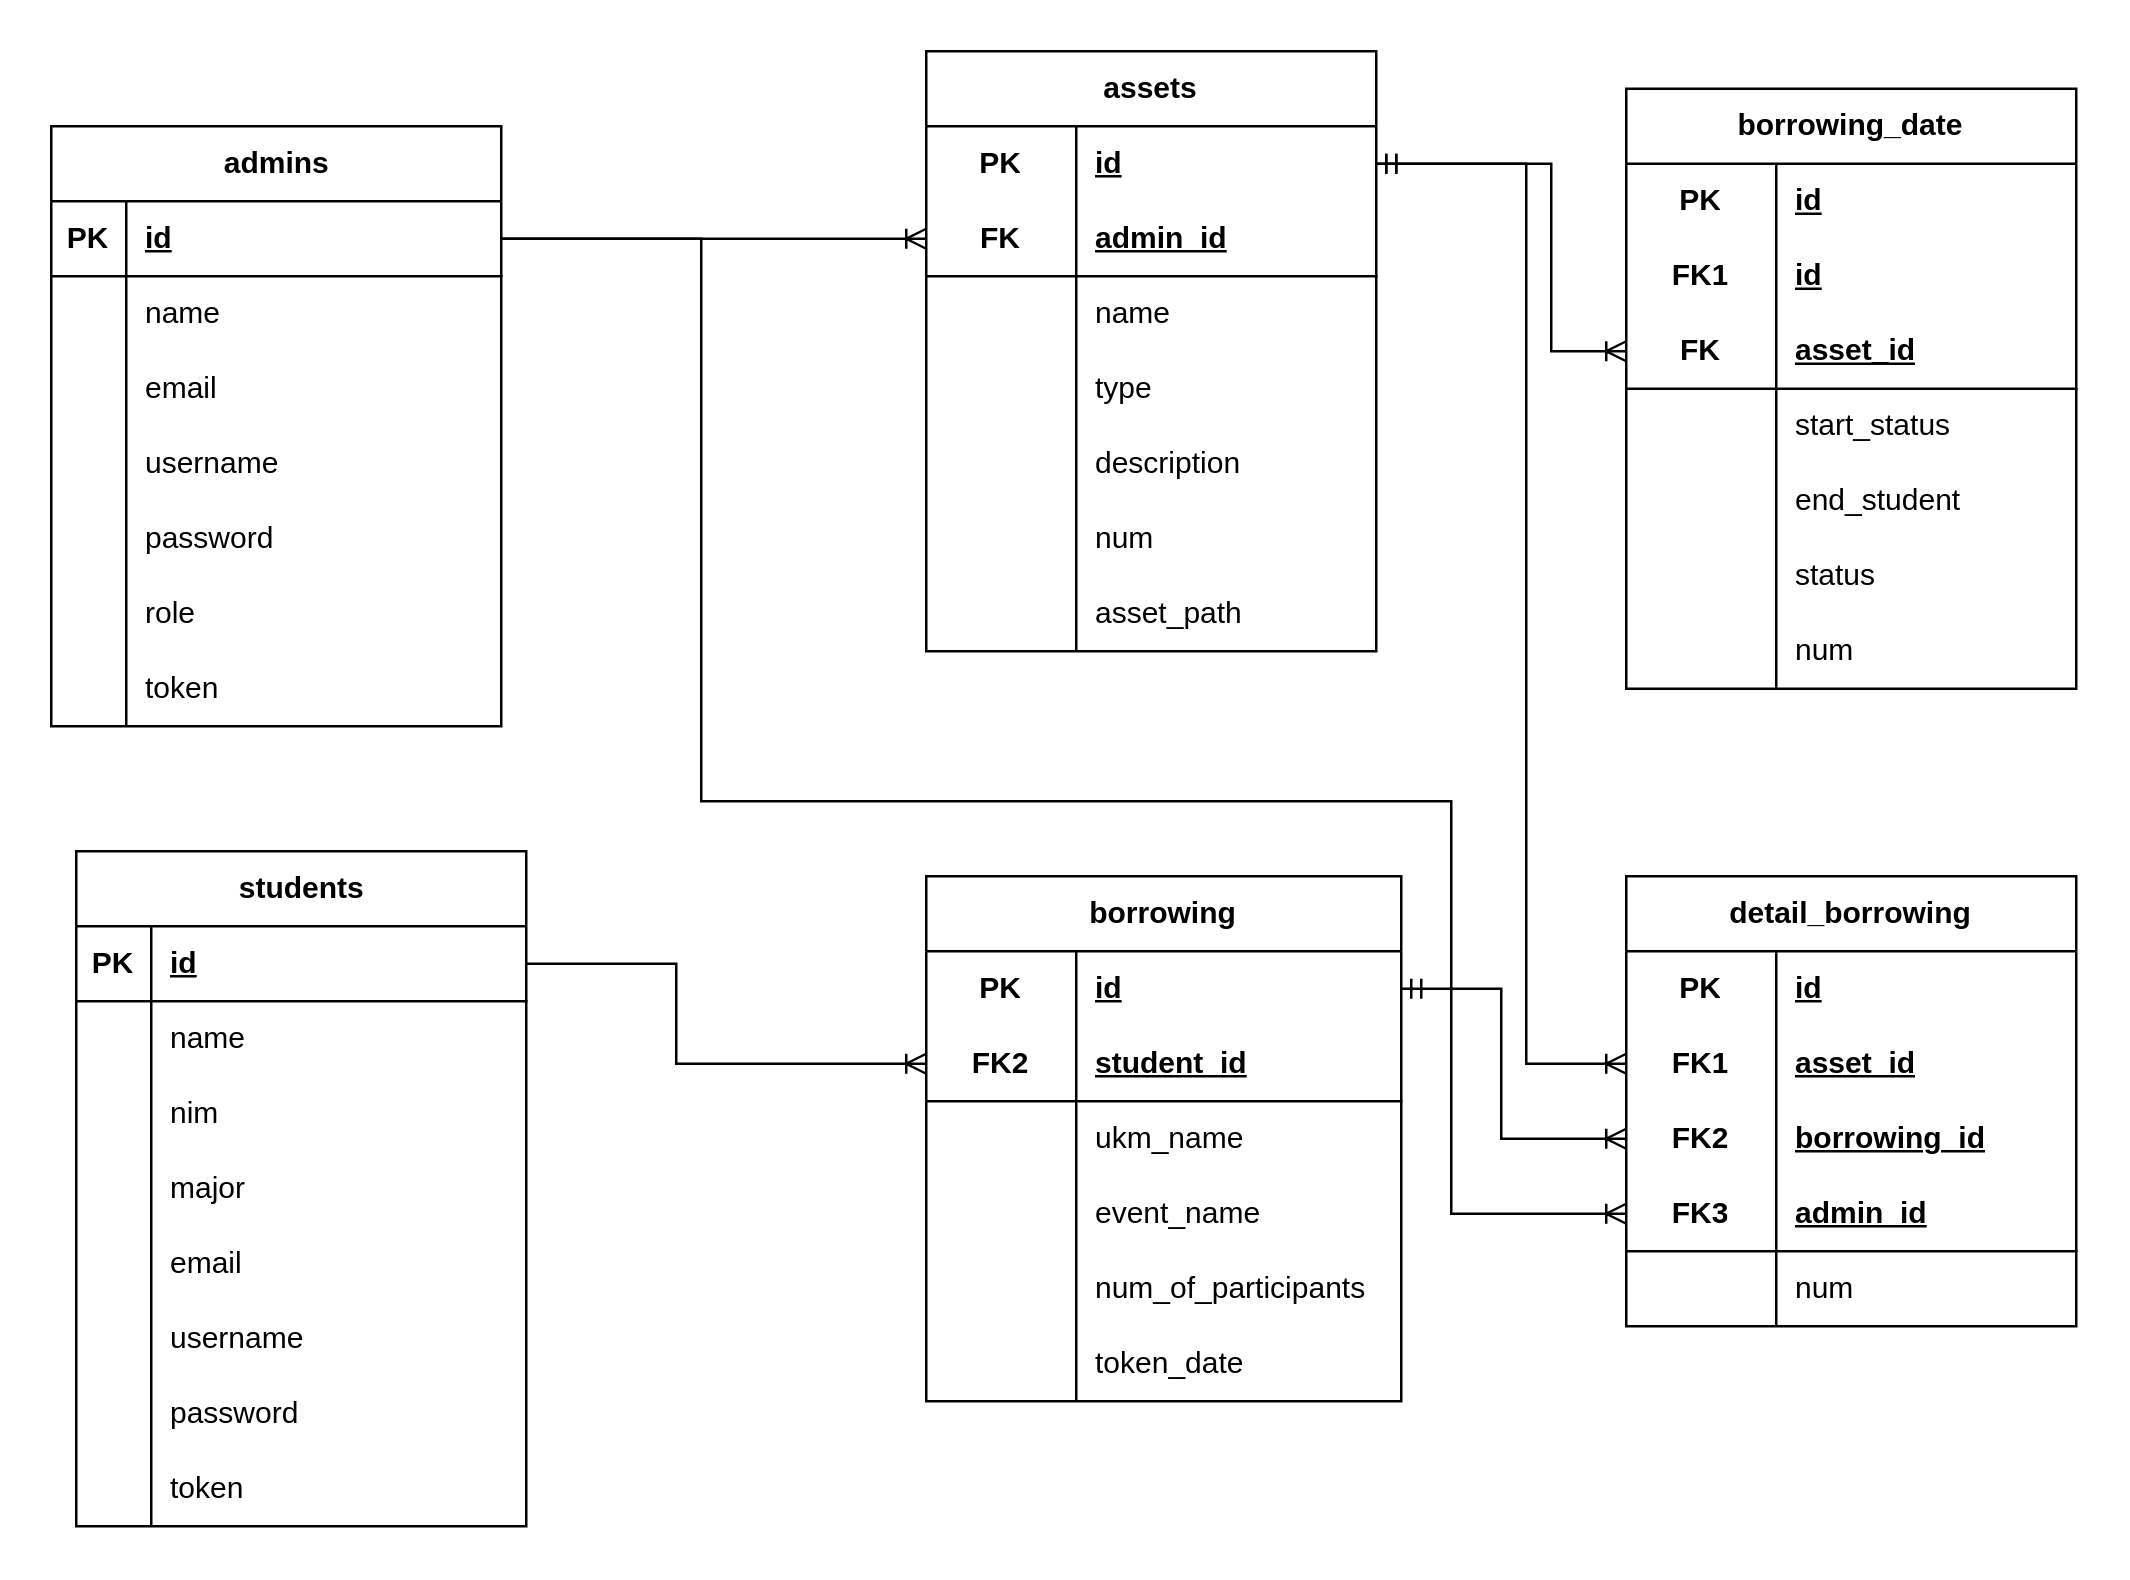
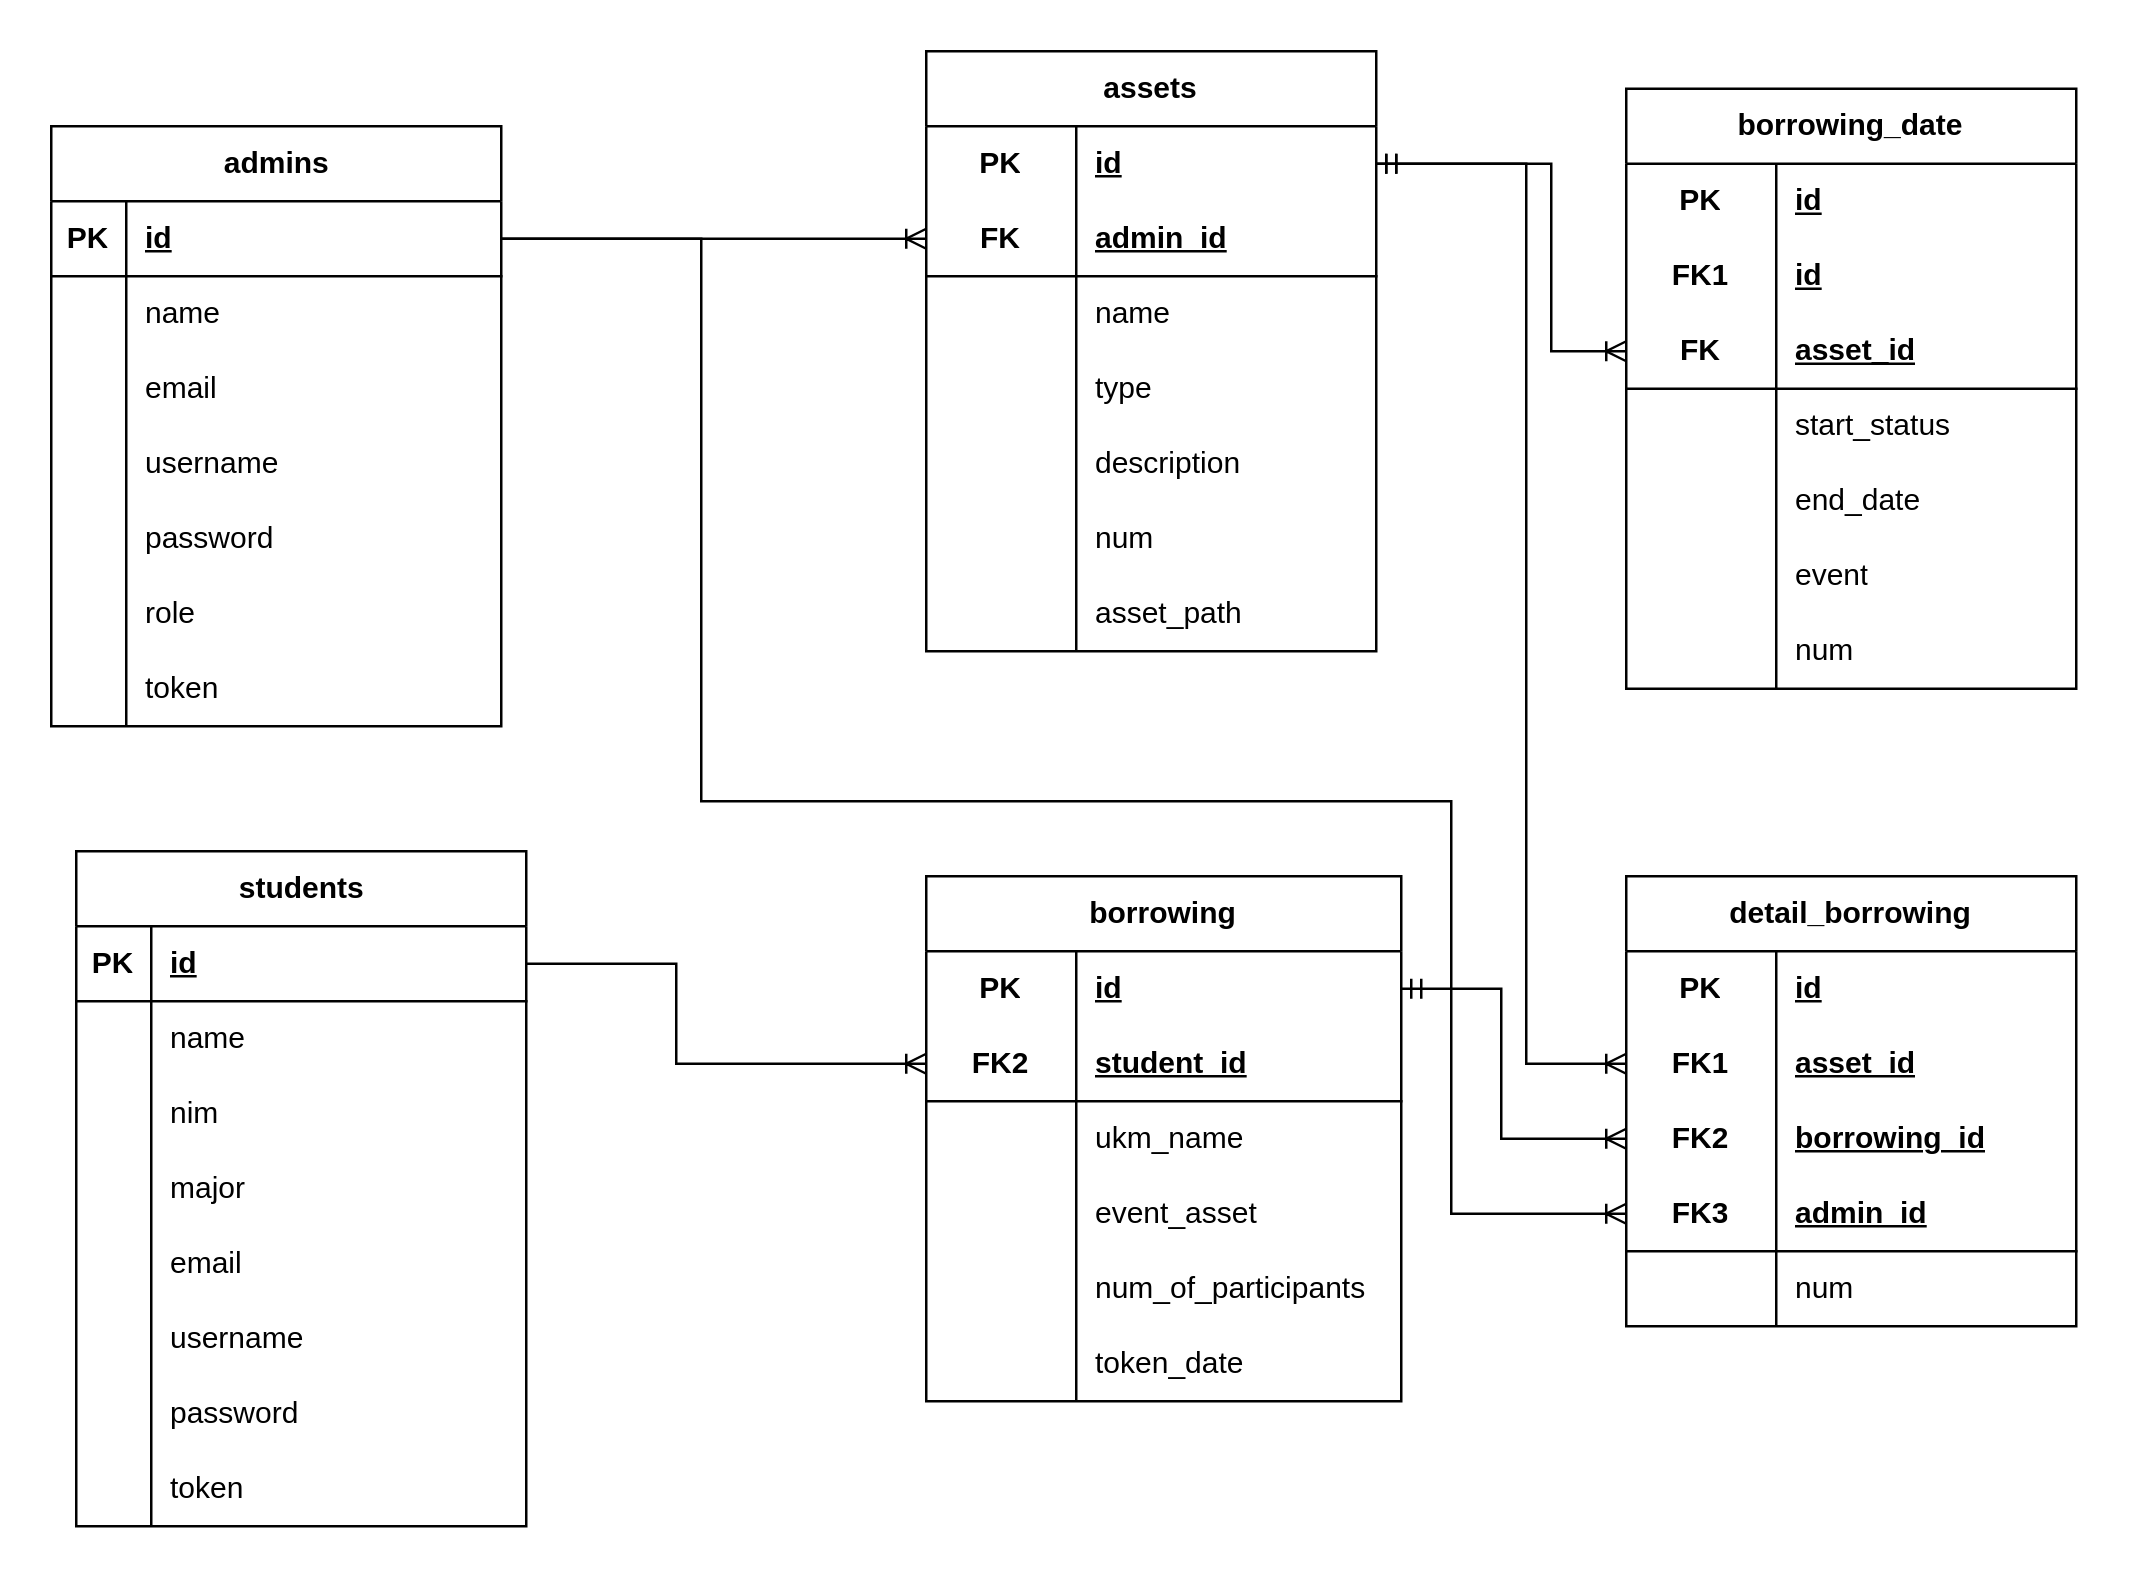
node "end_student": label "end_student" -> "end_date"
node "status": label "status" -> "event"
node "event_name": label "event_name" -> "event_asset"
